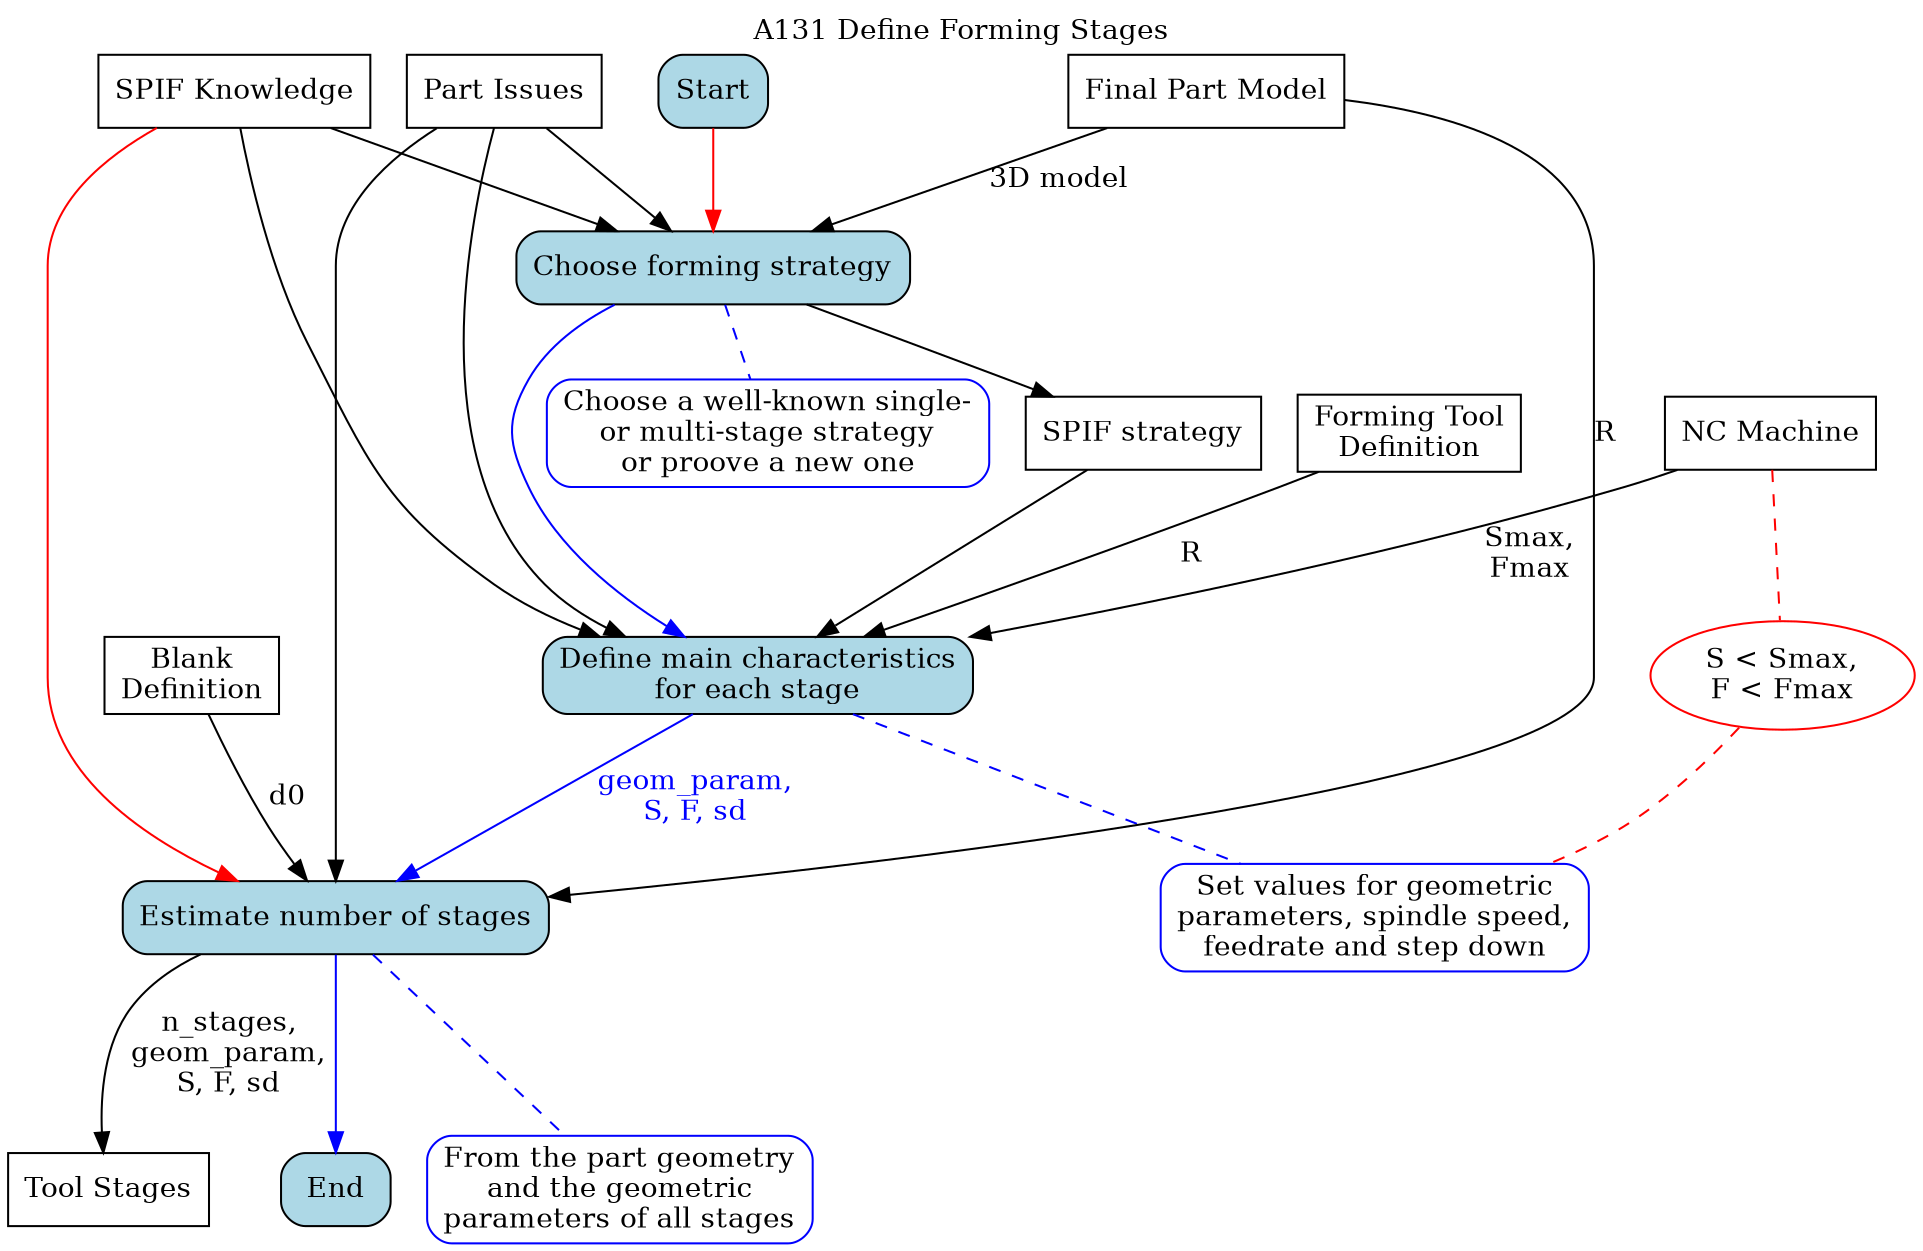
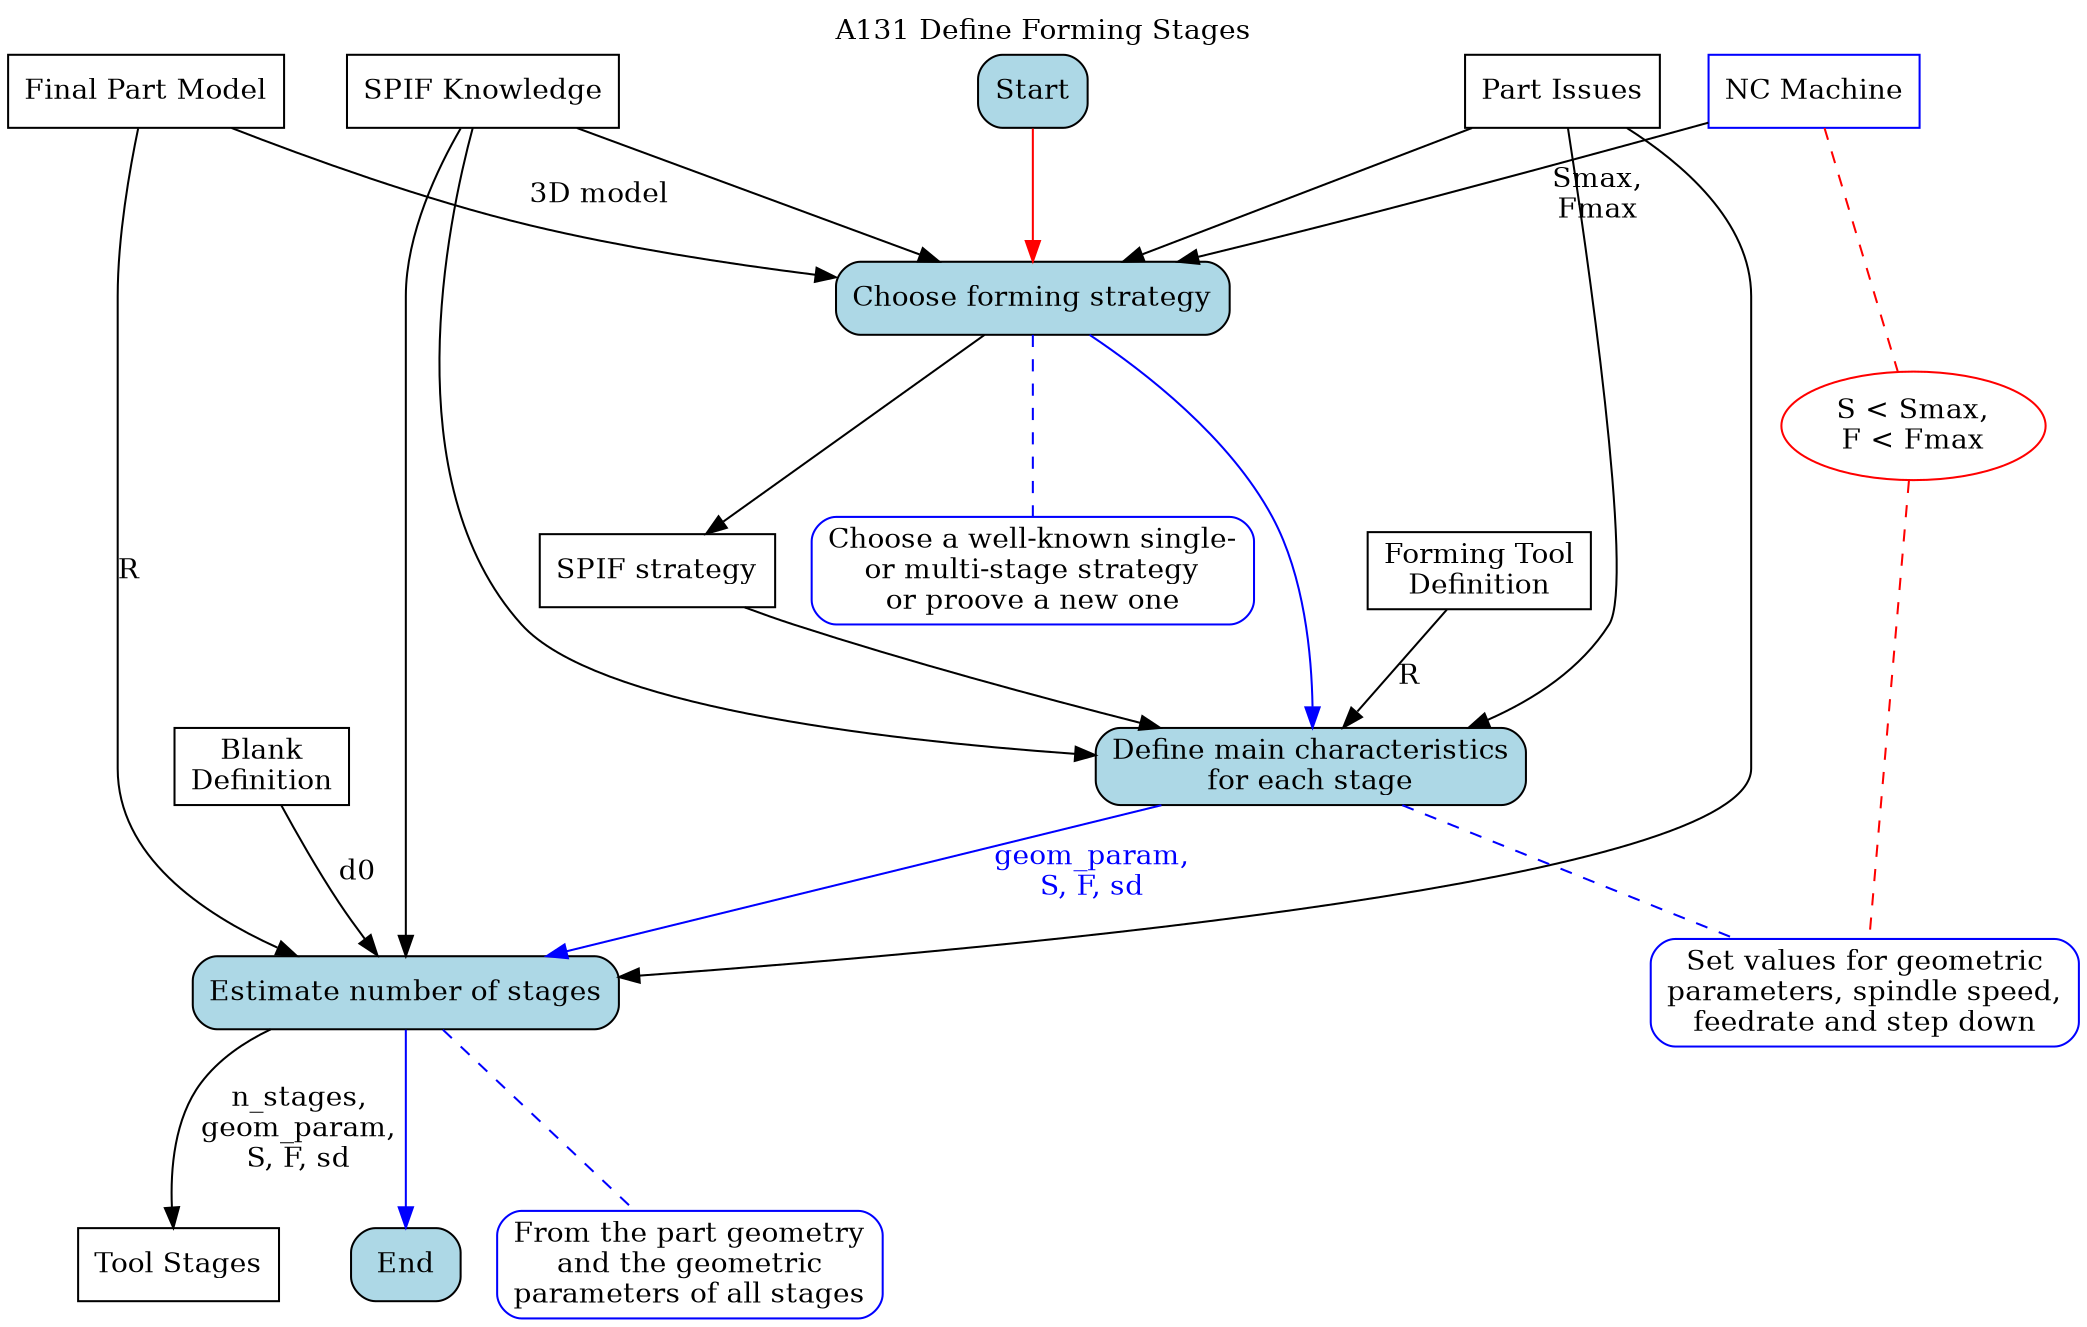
node "NC Machine": color black -> blue
edge "SPIF Knowledge" -> "Estimate number of stages": color red -> black
edge "NC Machine" -> "Define main characteristics for each stage": now "NC Machine" -> "Choose forming strategy"
